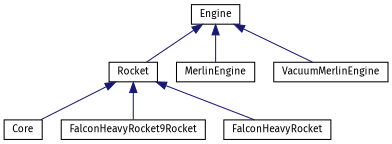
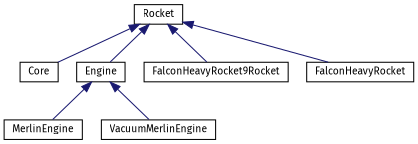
edge "Rocket" -> "Engine": reversed
